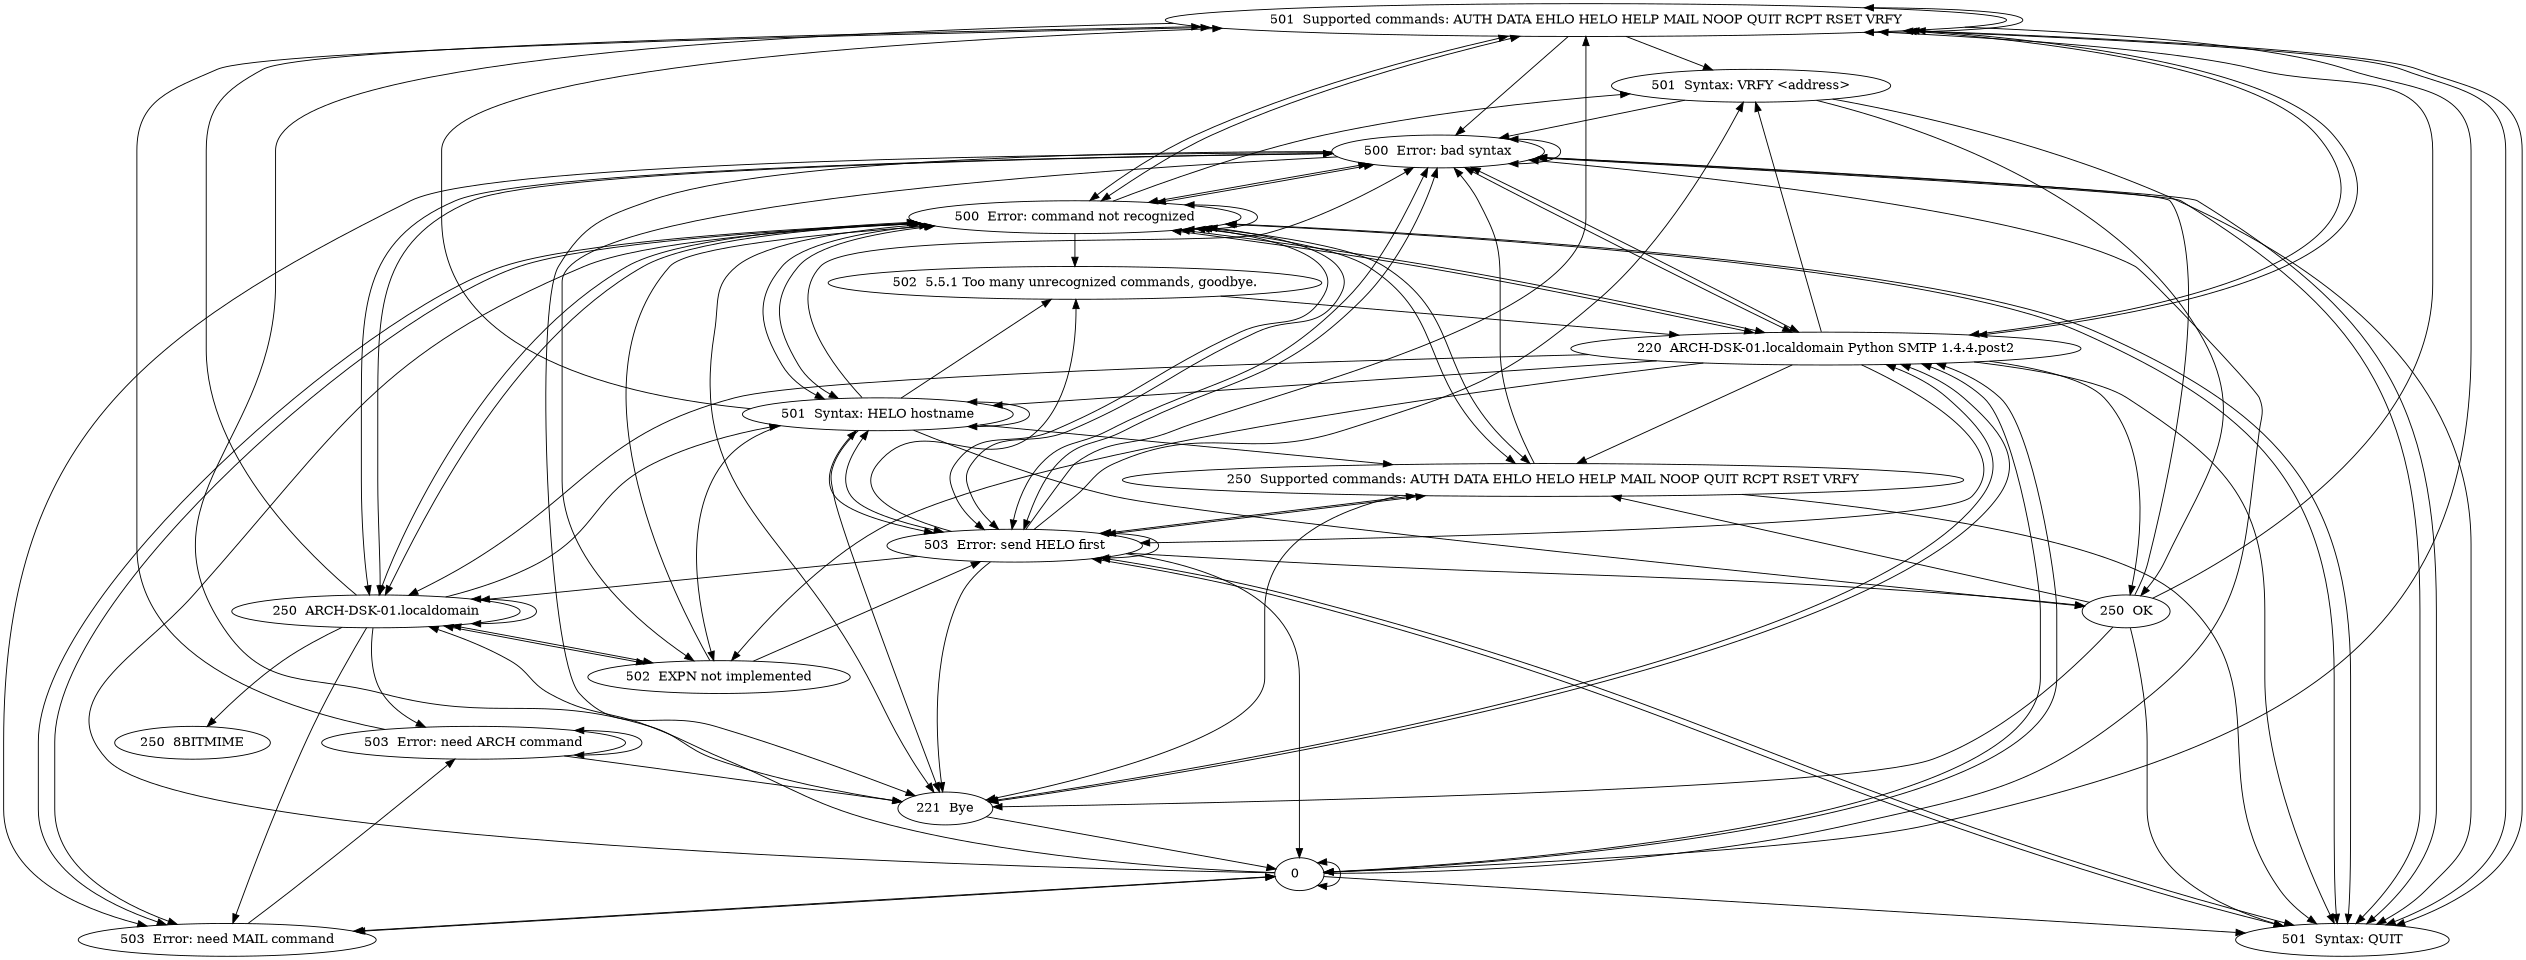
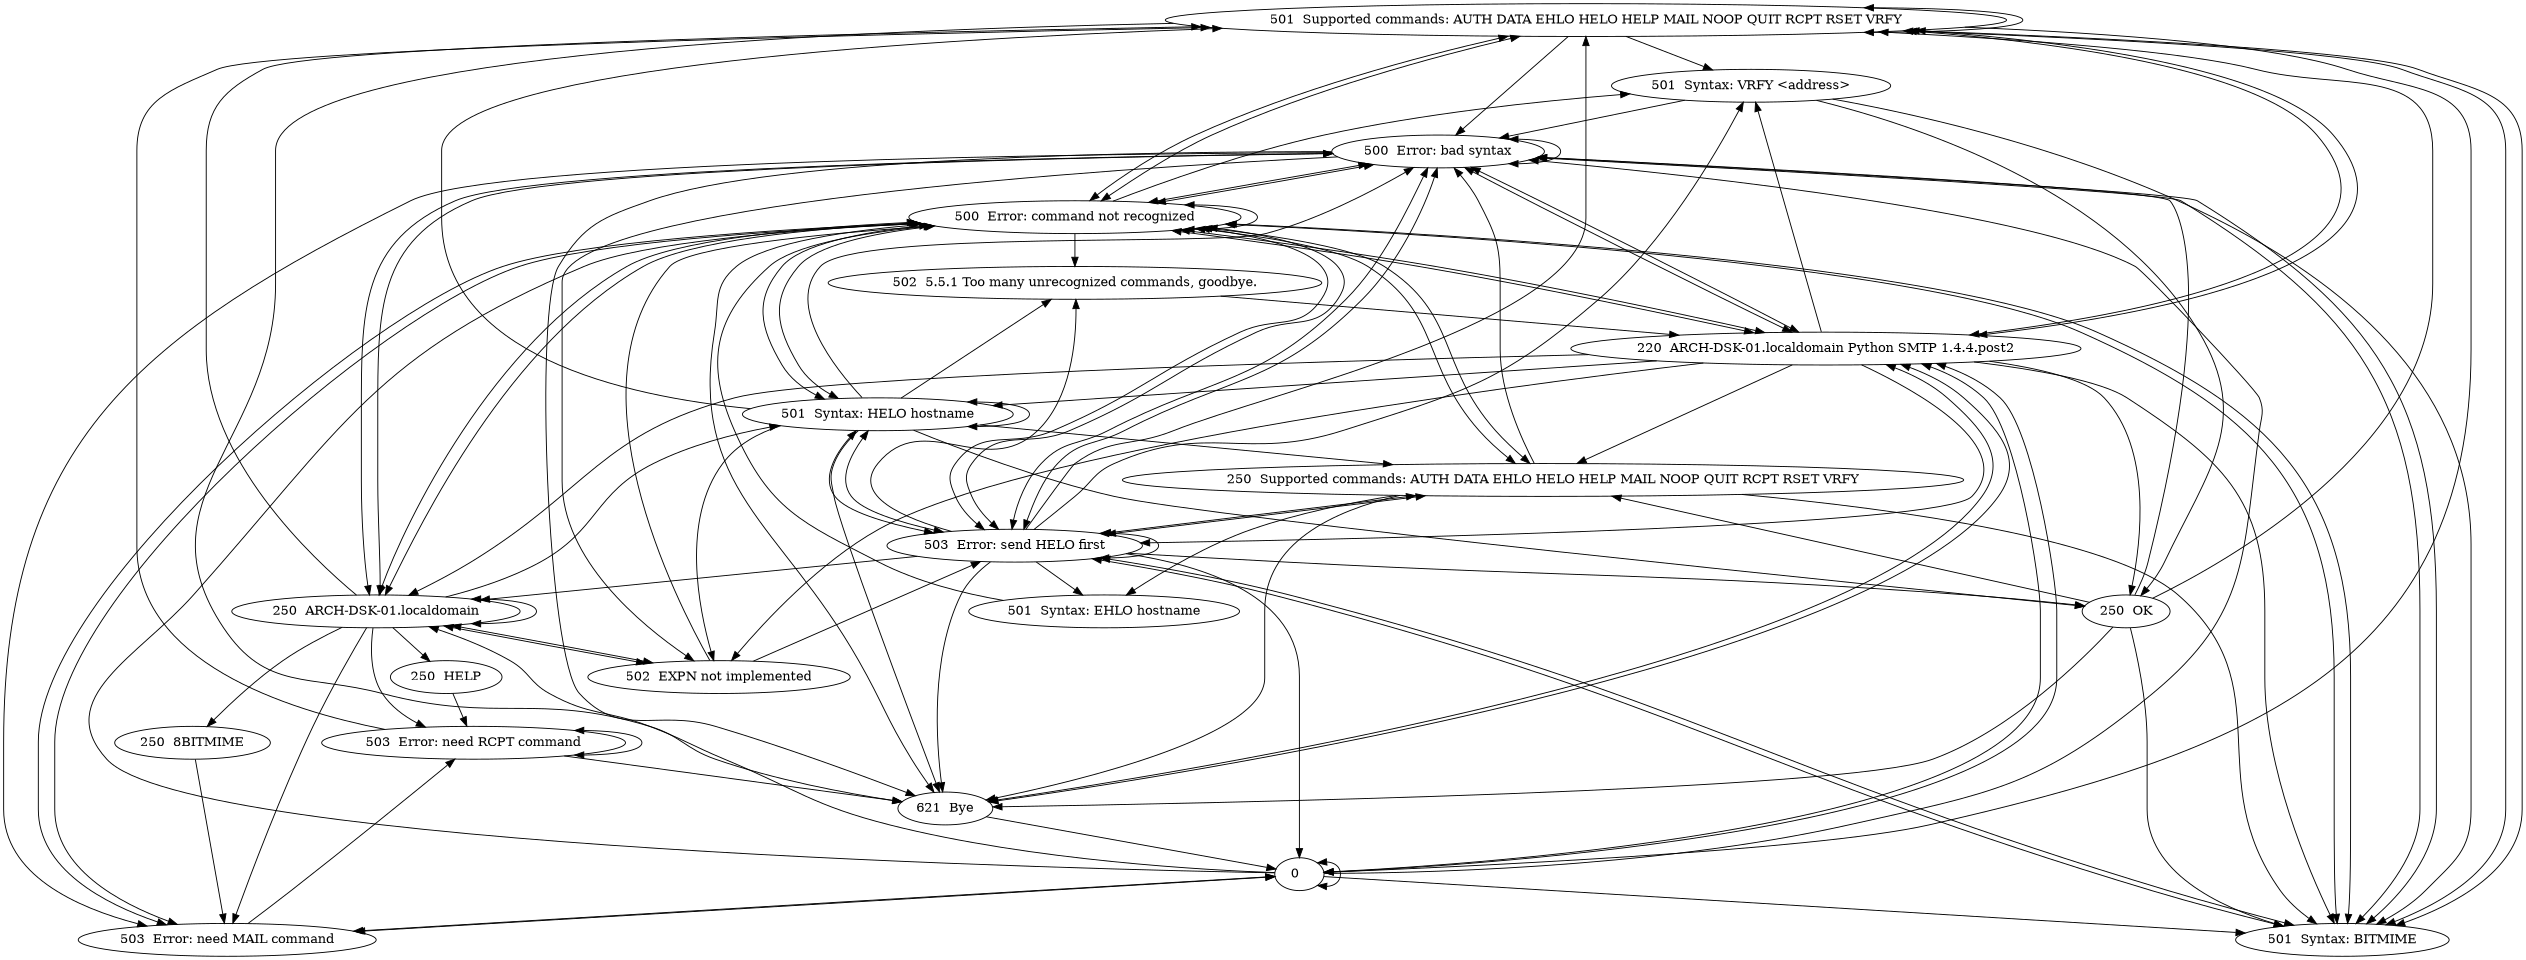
node "501  Syntax: EHLO hostname": added
node "250  HELP": added
node "503  Error: need ARCH command": label "503  Error: need ARCH command" -> "503  Error: need RCPT command"
node "221  Bye": label "221  Bye" -> "621  Bye"
edge "250  8BITMIME" -> "503  Error: need MAIL command": added
node "501  Syntax: QUIT": label "501  Syntax: QUIT" -> "501  Syntax: BITMIME"
